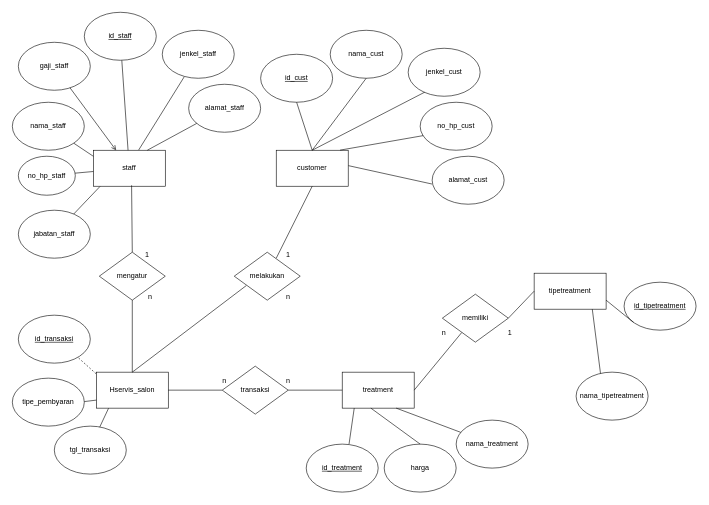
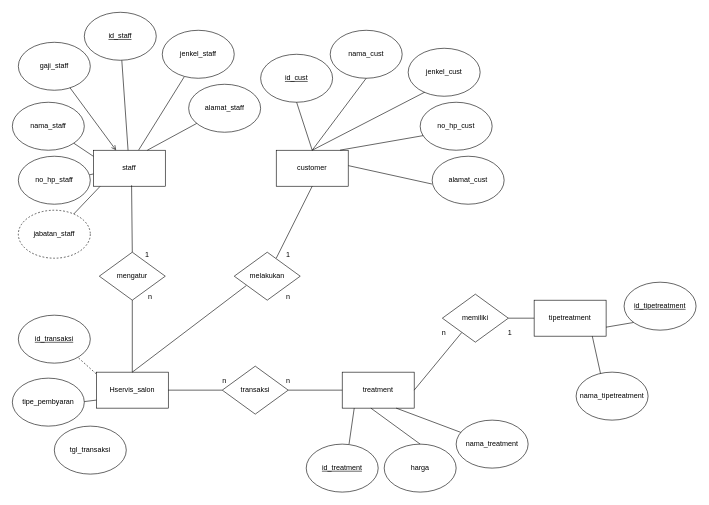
node "no_hp_staff": size 57x39 -> 72x48
node "jabatan_staff": style solid -> dashed
node "tipetreatment": moved (570, 291) -> (570, 318)
edge "Hservis_salon" -- "tgl_transaksi": removed
